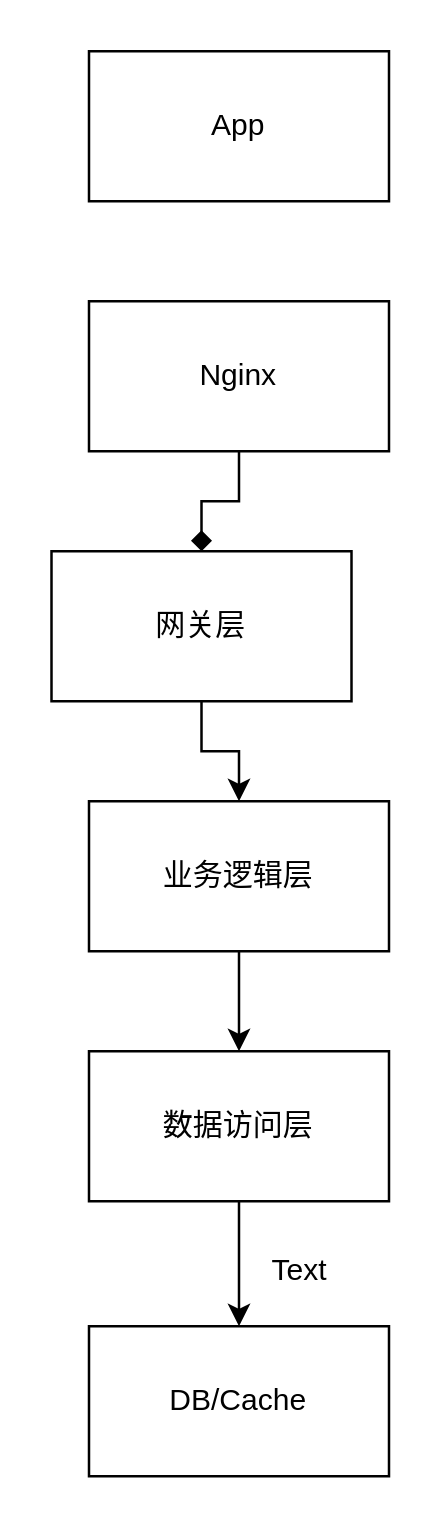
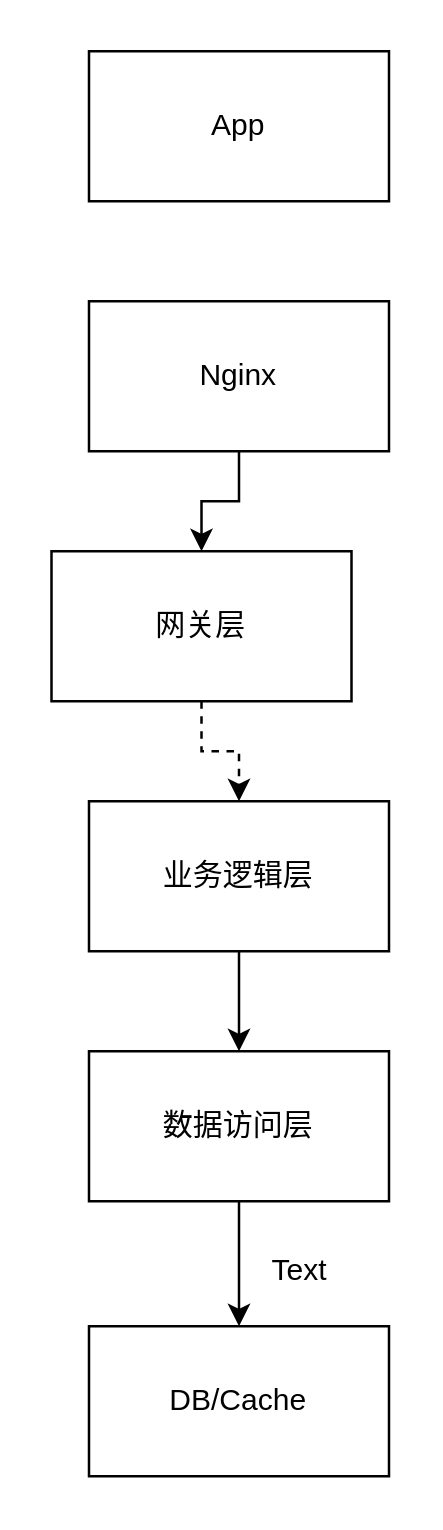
edge "Nginx" -> "网关层": arrowhead diamond -> classic
edge "网关层" -> "业务逻辑层": style solid -> dashed
